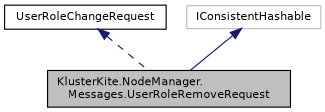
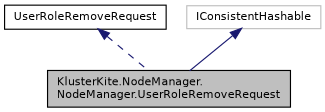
node "UserRoleChangeRequest": label "UserRoleChangeRequest" -> "UserRoleRemoveRequest"
node "KlusterKite.NodeManager. Messages.UserRoleRemoveRequest": label "KlusterKite.NodeManager. Messages.UserRoleRemoveRequest" -> "KlusterKite.NodeManager. NodeManager.UserRoleRemoveRequest"
